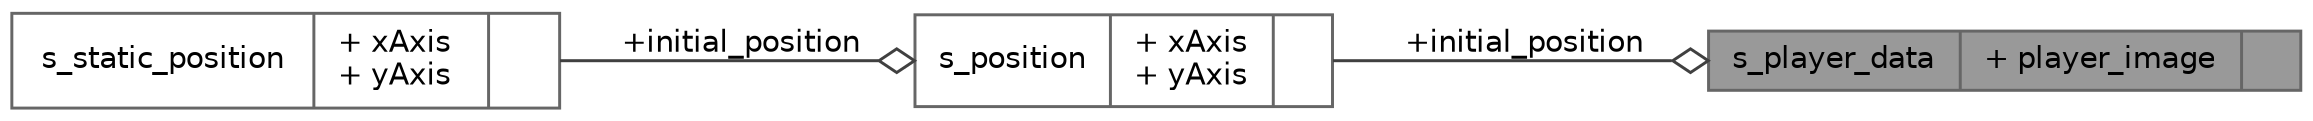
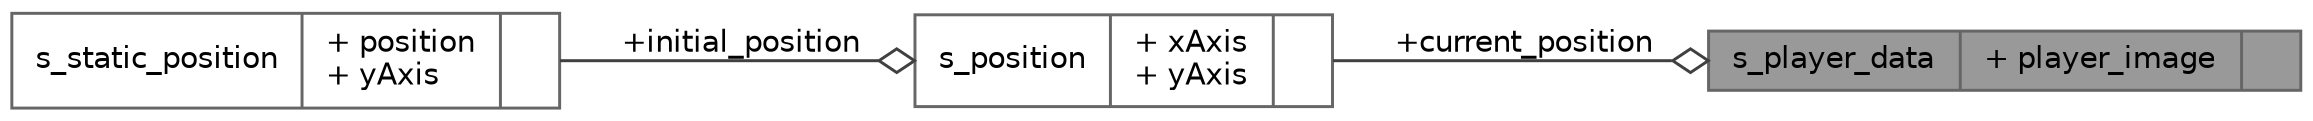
node "s_static_position": text "+ xAxis" -> "+ position"
edge "s_position" -> "s_player_data": label " +initial_position" -> " +current_position"
